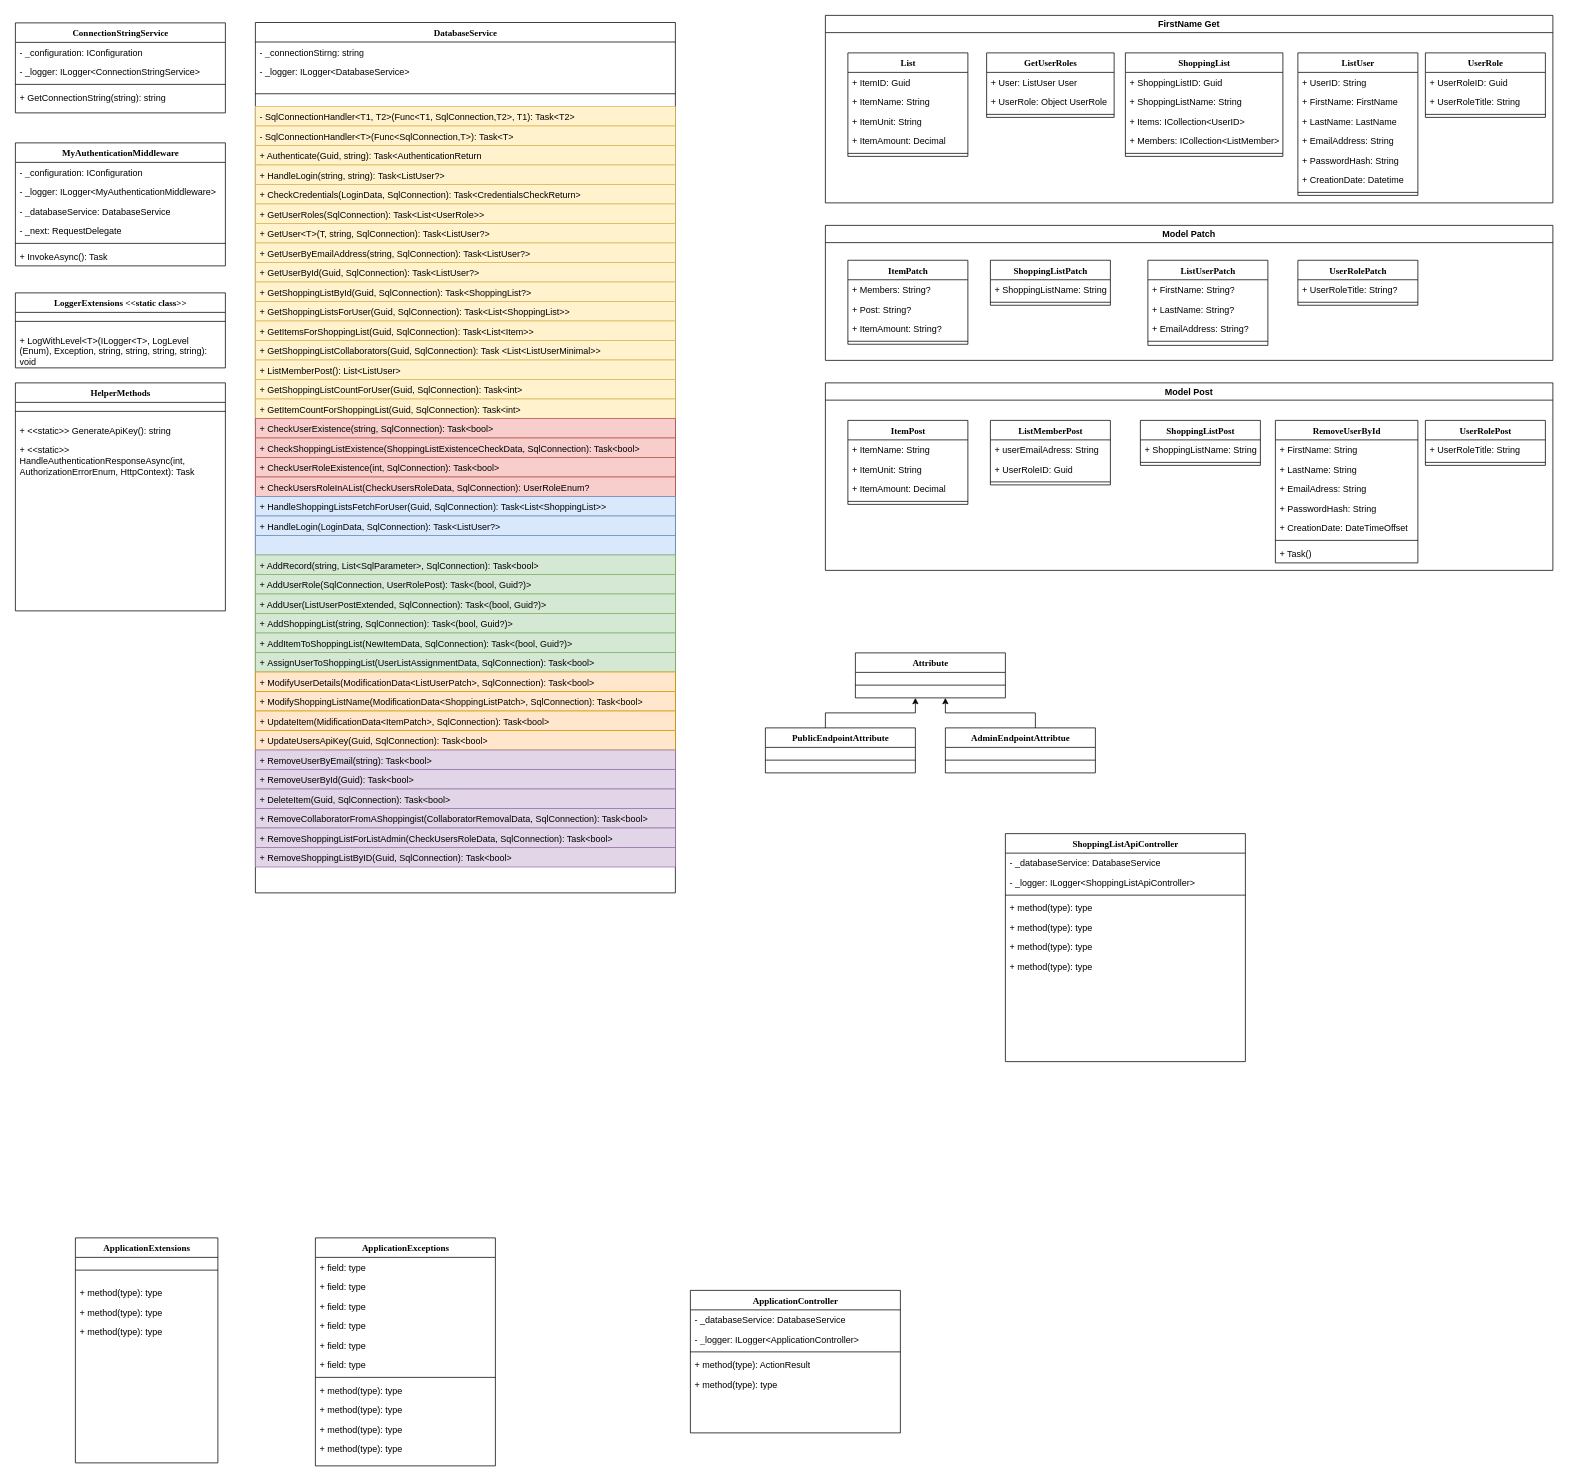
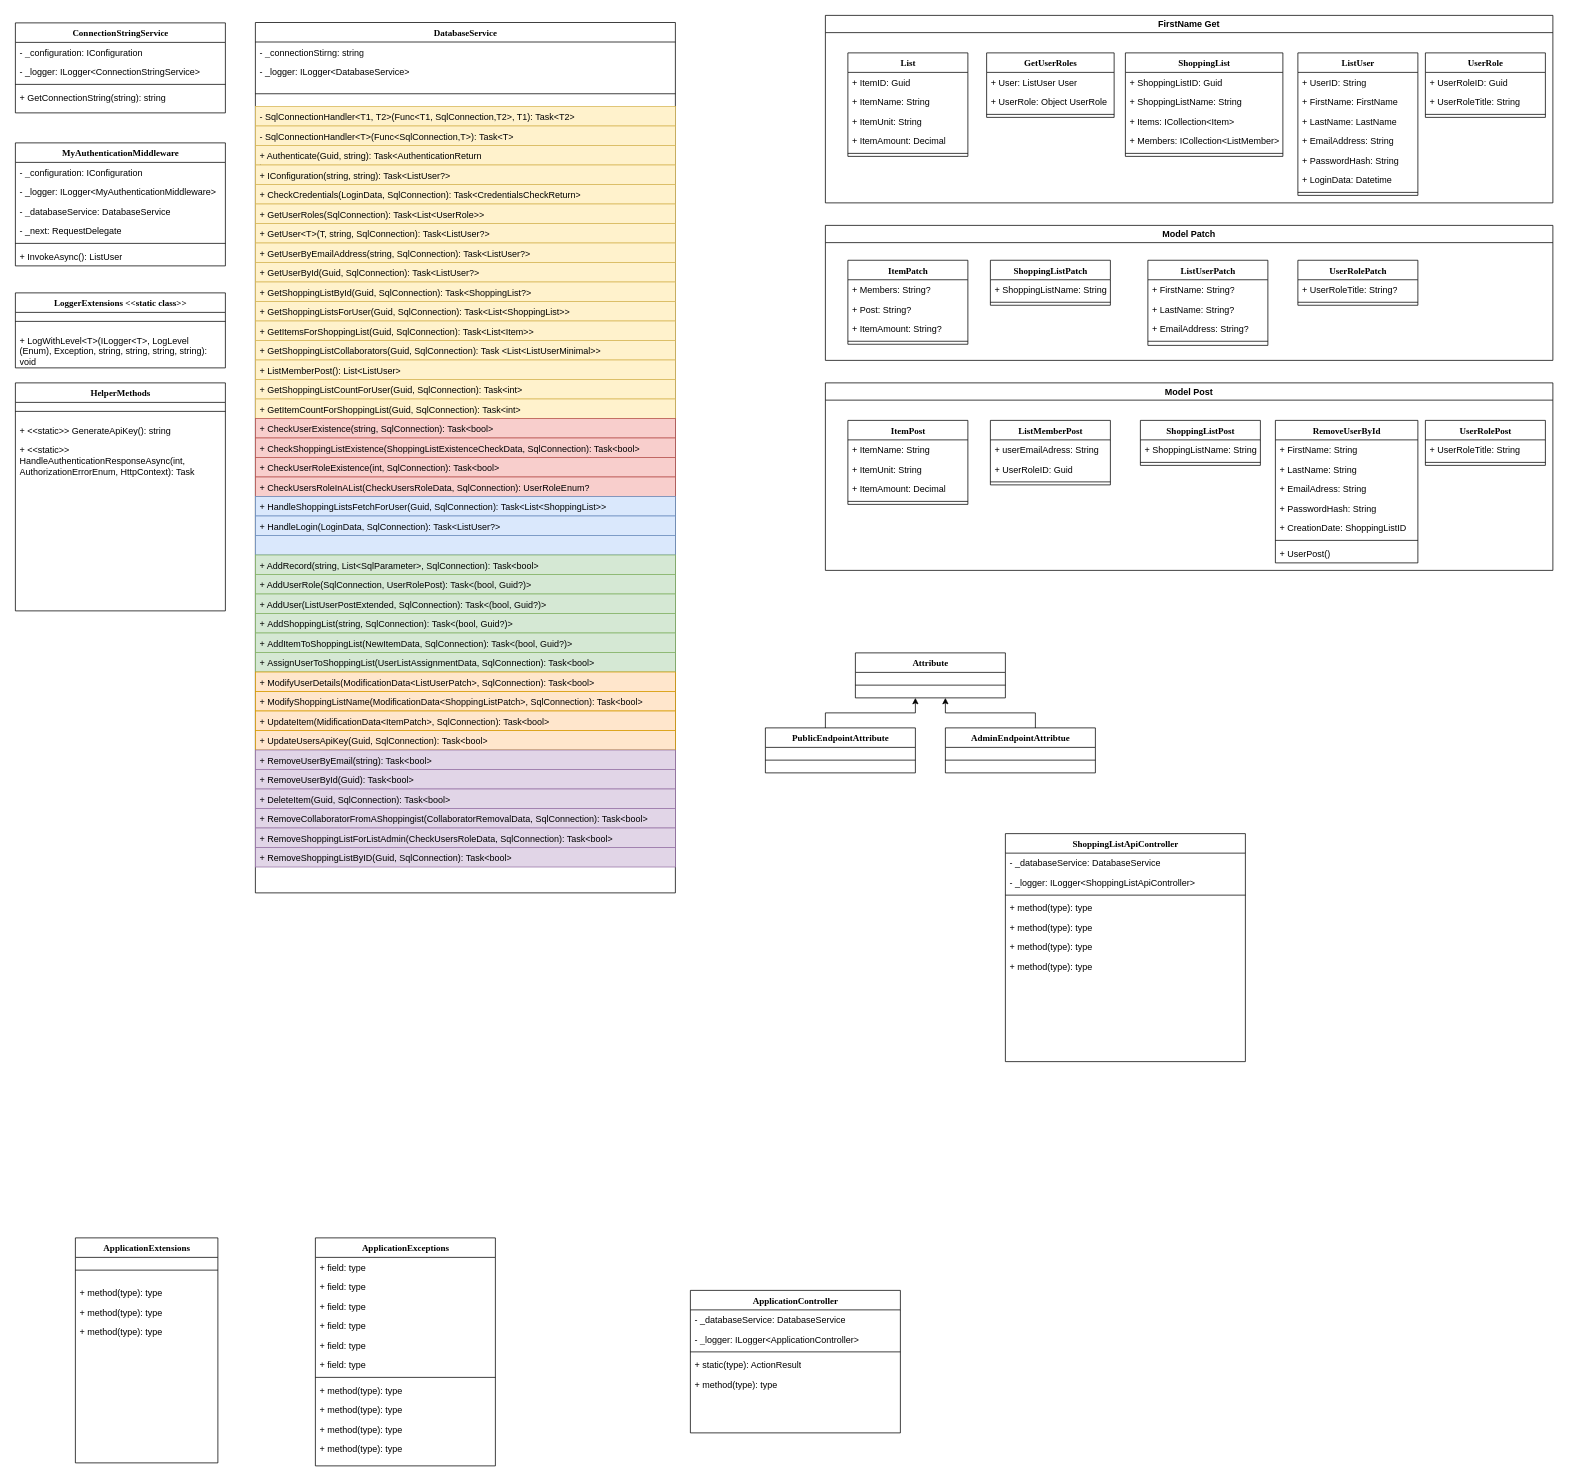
node "+ Items: ICollection<UserID>": label "+ Items: ICollection<UserID>" -> "+ Items: ICollection<Item>"
node "+ HandleLogin(string, string): Task<ListUser?>": label "+ HandleLogin(string, string): Task<ListUser?>" -> "+ IConfiguration(string, string): Task<ListUser?>"
node "+ CreationDate: Datetime": label "+ CreationDate: Datetime" -> "+ LoginData: Datetime"
node "+ InvokeAsync(): Task": label "+ InvokeAsync(): Task" -> "+ InvokeAsync(): ListUser"
node "+ CreationDate: DateTimeOffset": label "+ CreationDate: DateTimeOffset" -> "+ CreationDate: ShoppingListID"
node "+ Task()": label "+ Task()" -> "+ UserPost()"
node "+ method(type): ActionResult": label "+ method(type): ActionResult" -> "+ static(type): ActionResult"
